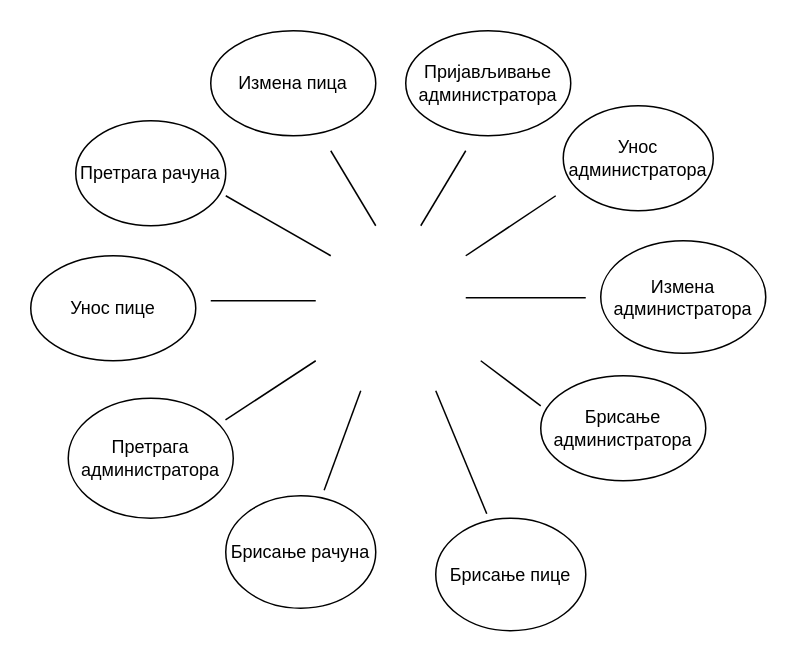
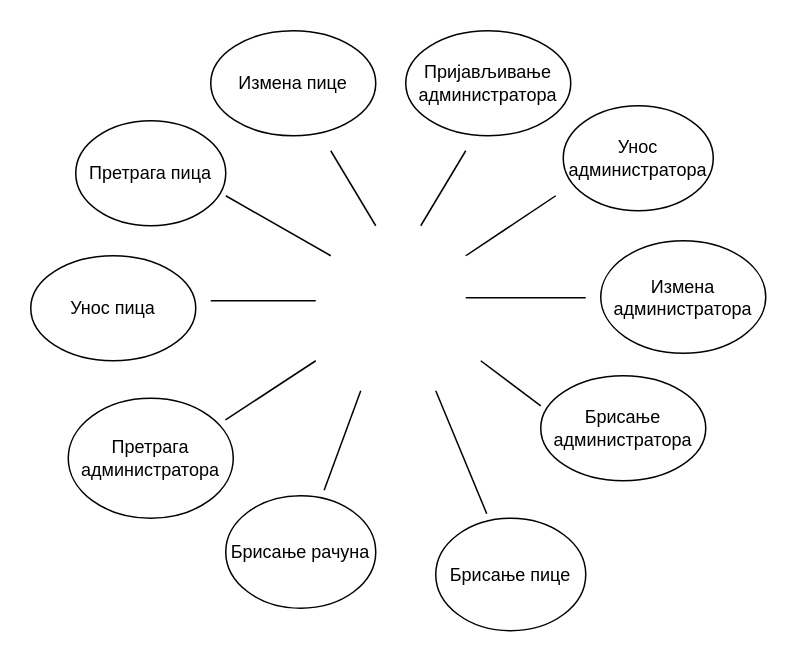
node "Измена пица": label "Измена пица" -> "Измена пице"
node "Претрага рачуна": label "Претрага рачуна" -> "Претрага пица"
node "Унос пице": label "Унос пице" -> "Унос пица"
